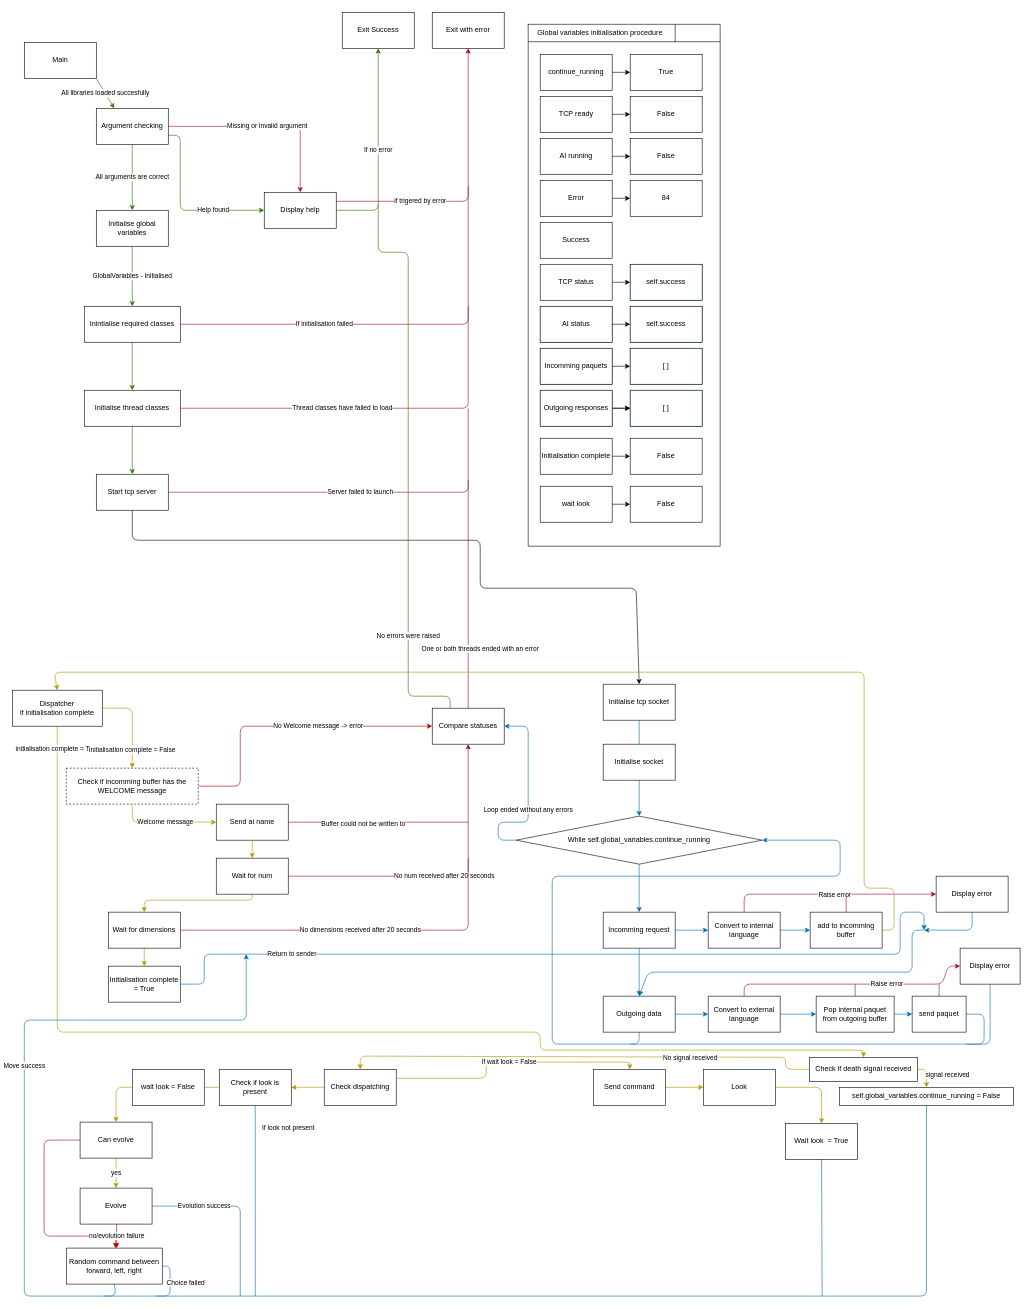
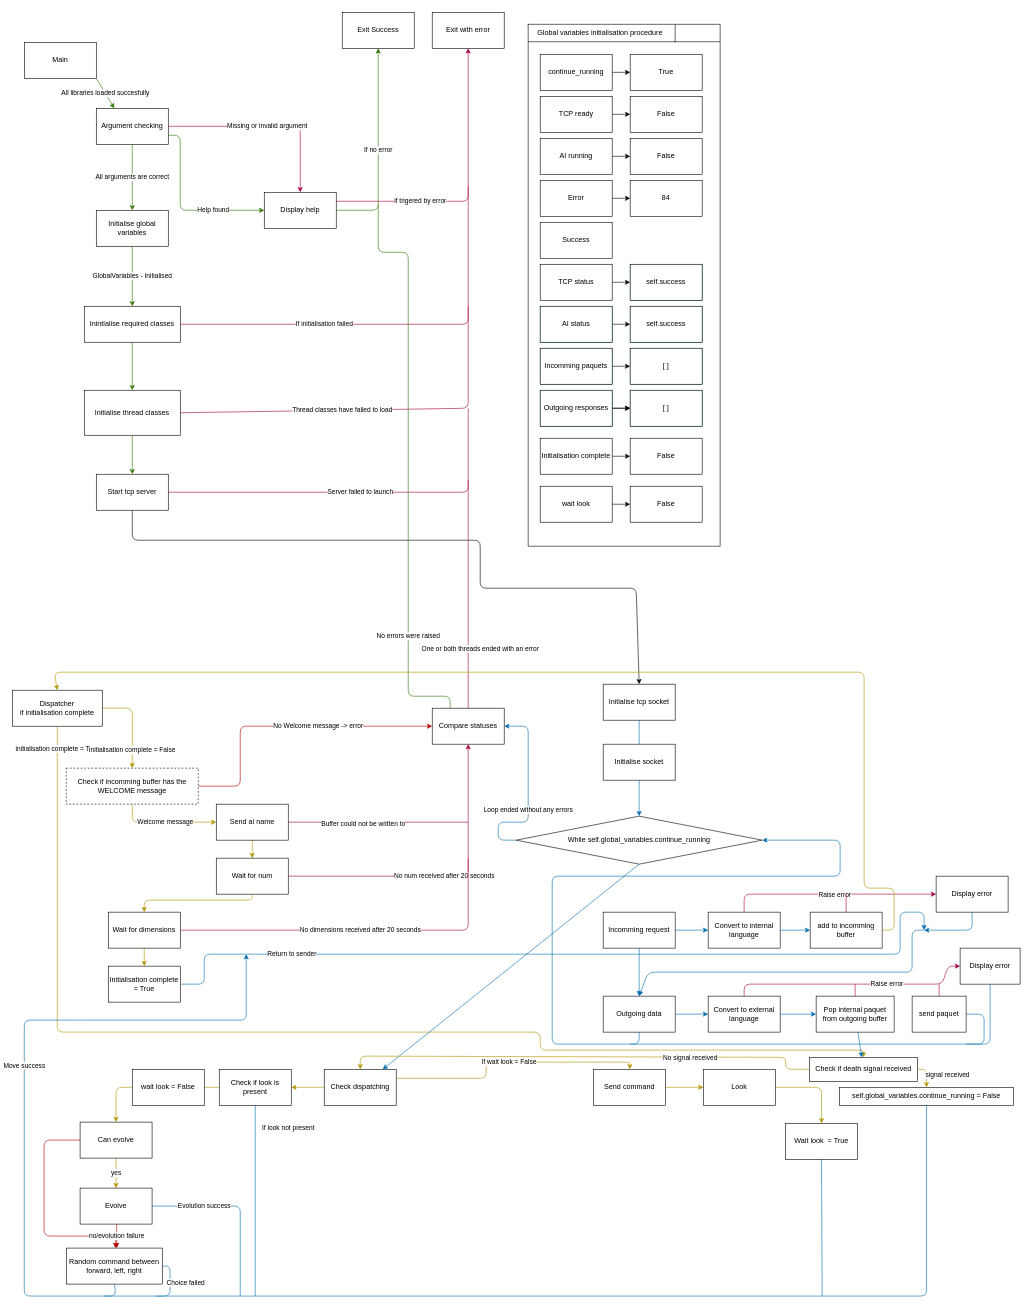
node "Initialise thread classes": size 96x36 -> 96x45
edge "While self.global_variables.continue_running" -> "Incomming request": now "While self.global_variables.continue_running" -> "Check dispatching"
edge "Pop internal paquet from outgoing buffer" -> "send paquet": now "Pop internal paquet from outgoing buffer" -> "Check if death signal received"
